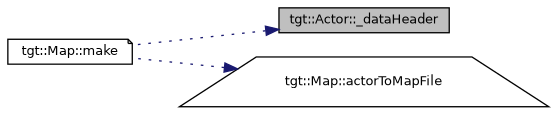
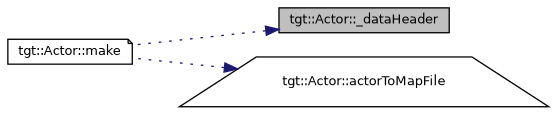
node "tgt::Map::make": label "tgt::Map::make" -> "tgt::Actor::make"
node "tgt::Map::actorToMapFile": label "tgt::Map::actorToMapFile" -> "tgt::Actor::actorToMapFile"
